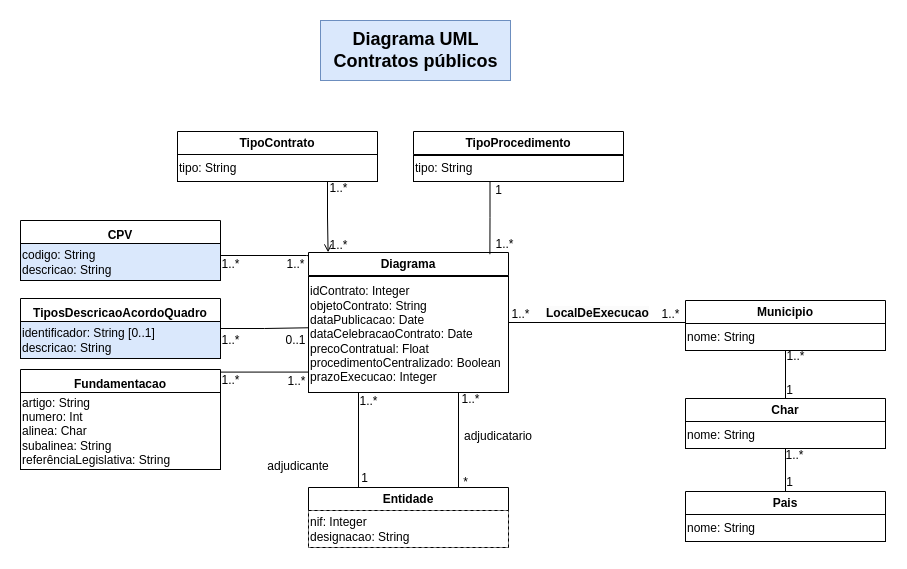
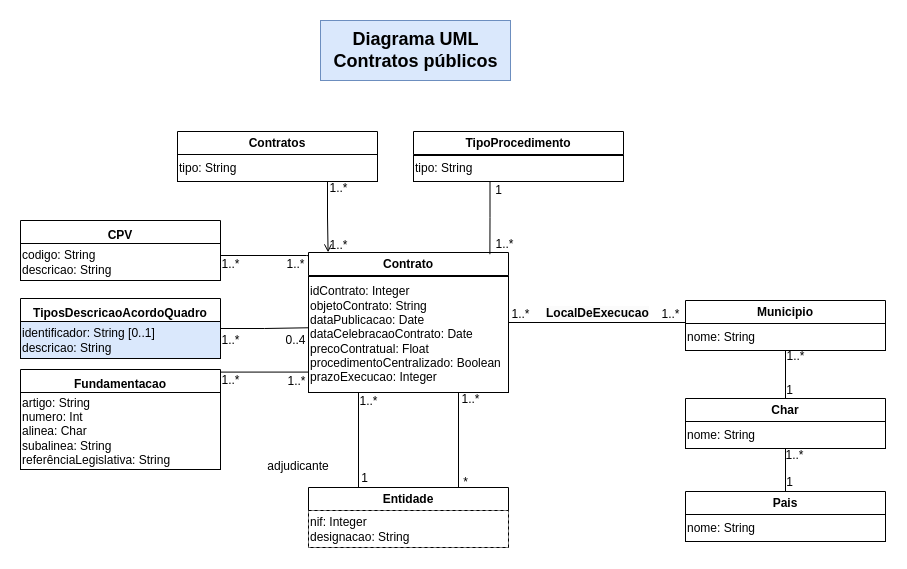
node "TipoContrato": label "TipoContrato" -> "Contratos"
node "codigo: String descricao: String": fillcolor #dae8fc -> #ffffff
node "Diagrama": label "Diagrama" -> "Contrato"
node "0..1": label "0..1" -> "0..4"
node "adjudicatario": removed
